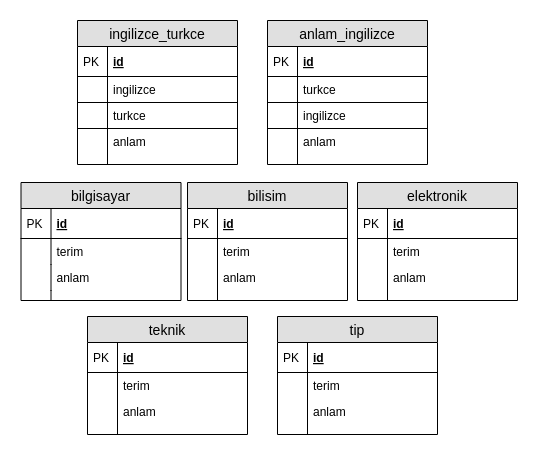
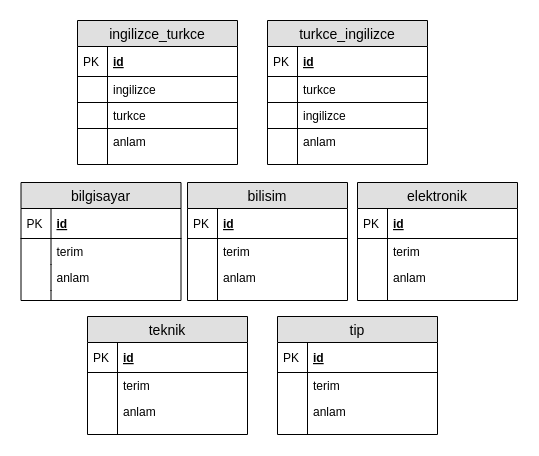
node "anlam_ingilizce": label "anlam_ingilizce" -> "turkce_ingilizce"
